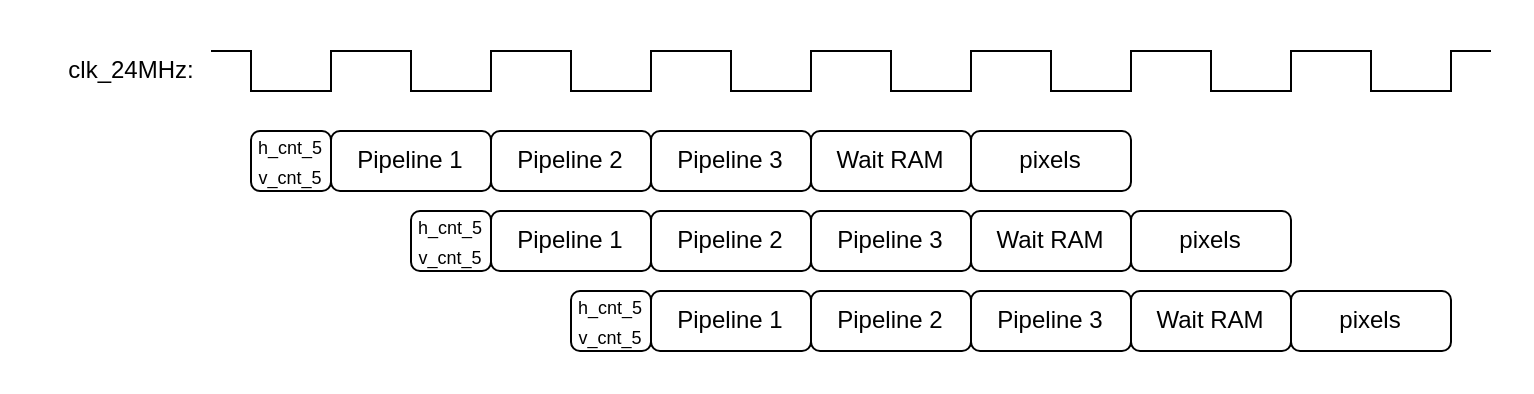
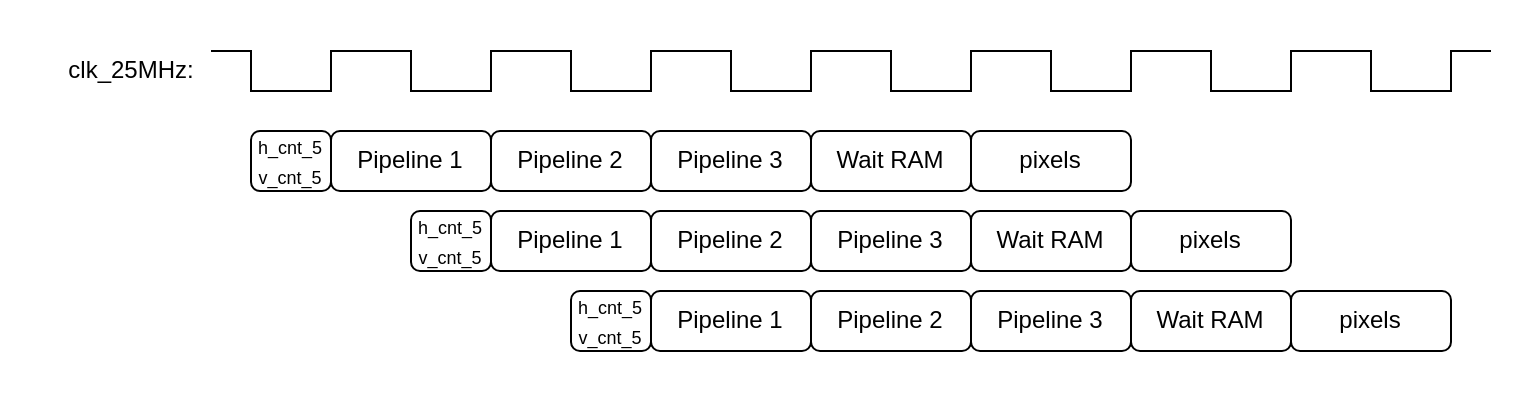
node "clk_24MHz:": label "clk_24MHz:" -> "clk_25MHz:"
